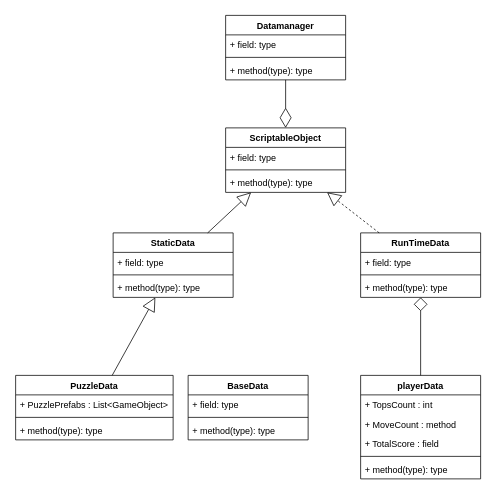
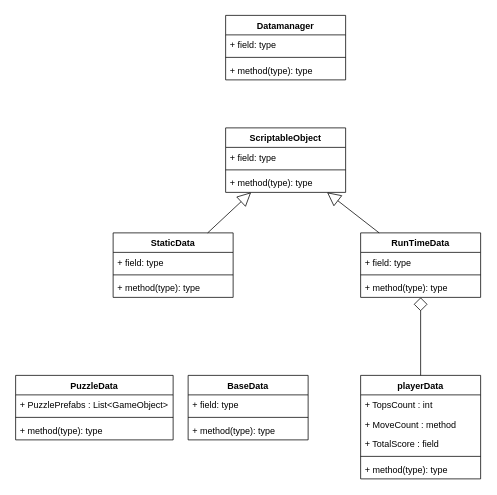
edge "Datamanager" -> "ScriptableObject": removed
edge "RunTimeData" -> "ScriptableObject": style dashed -> solid
edge "PuzzleData" -> "StaticData": removed
